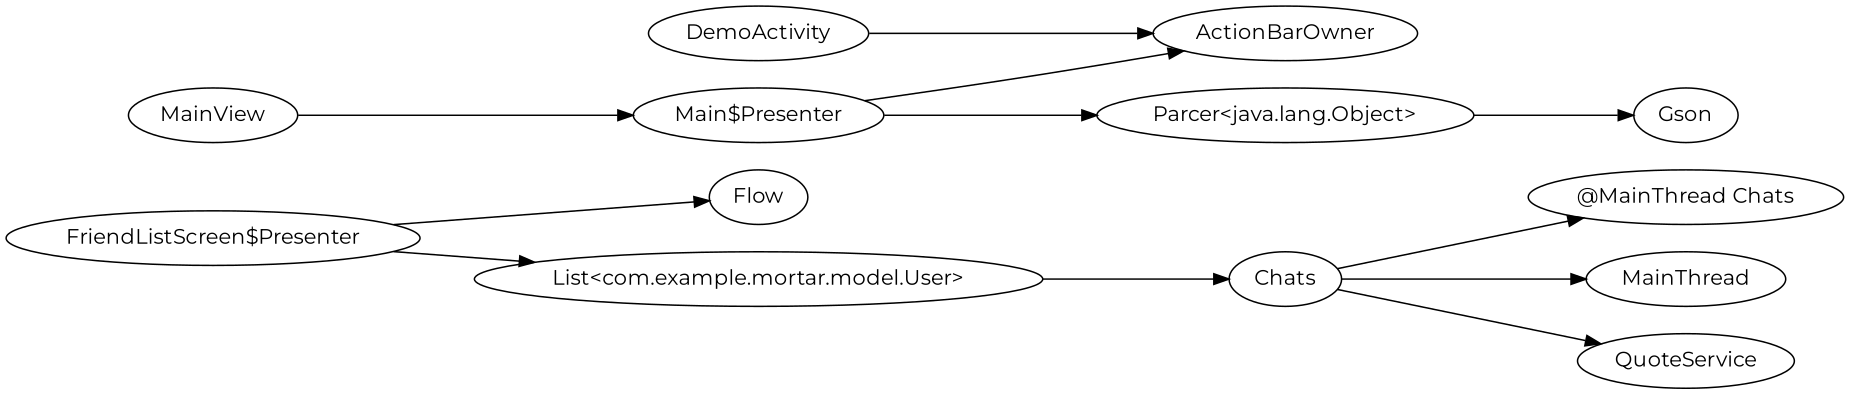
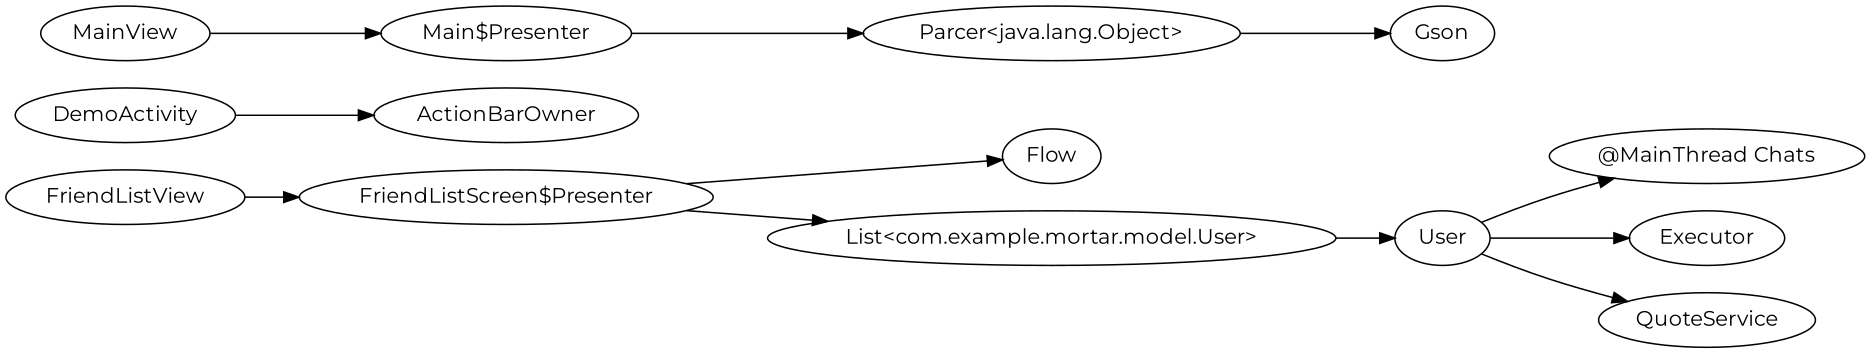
edge "Main$Presenter" -> "ActionBarOwner": removed
node "FriendListView": added
node "Chats": label "Chats" -> "User"
node "MainThread": label "MainThread" -> "Executor"
